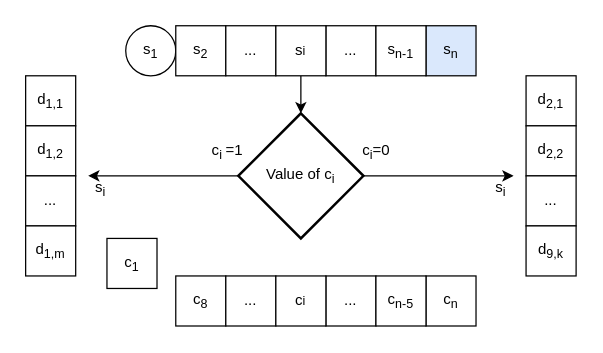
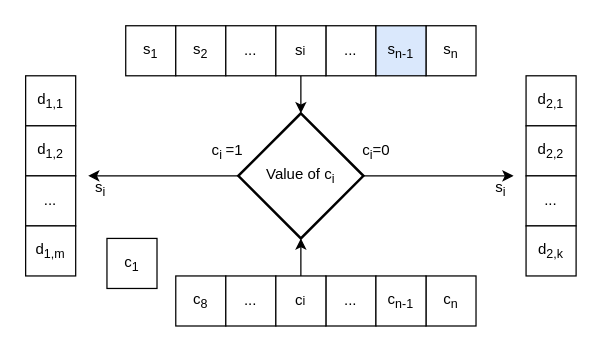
node "s1": shape ellipse -> rectangle
node "sn-1": fillcolor #ffffff -> #dae8fc
node "sn": fillcolor #dae8fc -> #ffffff
node "d9,k": label "d9,k" -> "d2,k"
edge "ci" -> "Value of ci": added
node "cn-5": label "cn-5" -> "cn-1"
